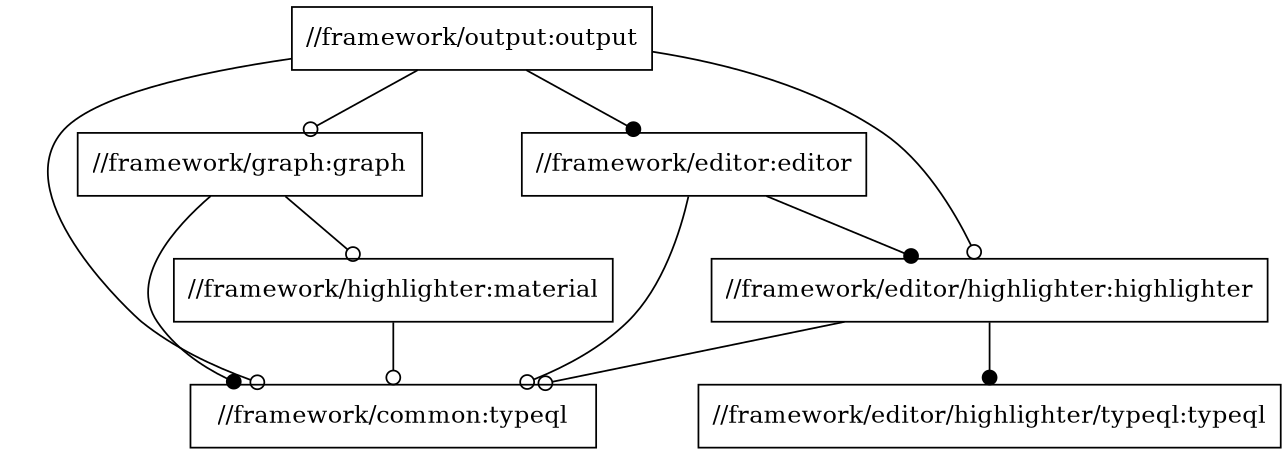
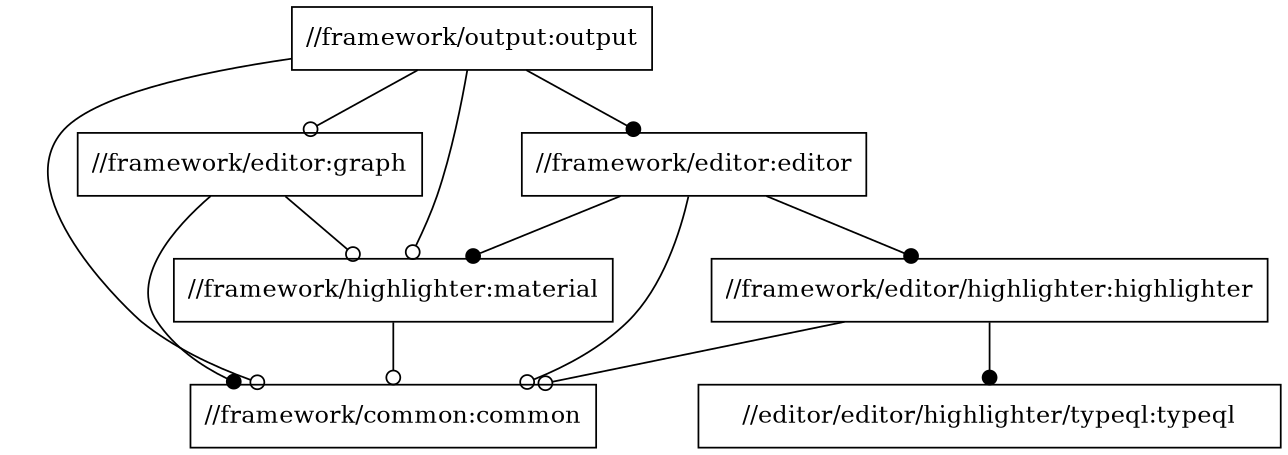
edge "//framework/output:output" -> "//framework/editor/highlighter:highlighter": now "//framework/output:output" -> "//framework/highlighter:material"
node "//framework/graph:graph": label "//framework/graph:graph" -> "//framework/editor:graph"
edge "//framework/editor:editor" -> "//framework/highlighter:material": added
node "//framework/common:typeql": label "//framework/common:typeql" -> "//framework/common:common"
node "//framework/editor/highlighter/typeql:typeql": label "//framework/editor/highlighter/typeql:typeql" -> "//editor/editor/highlighter/typeql:typeql"
